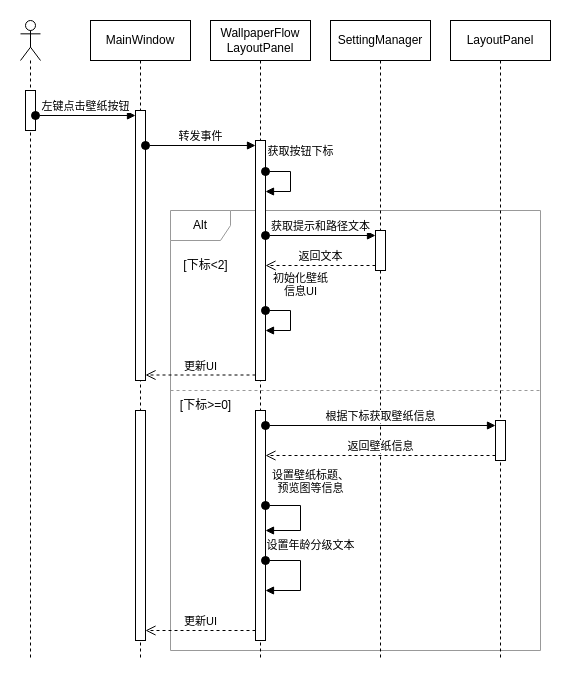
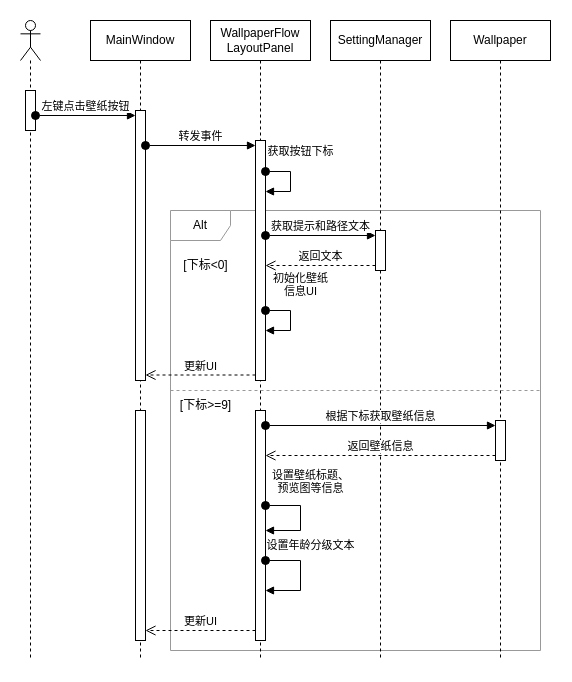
node "LayoutPanel": label "LayoutPanel" -> "Wallpaper"
node "[下标<2]": label "[下标<2]" -> "[下标<0]"
node "[下标>=0]": label "[下标>=0]" -> "[下标>=9]"
